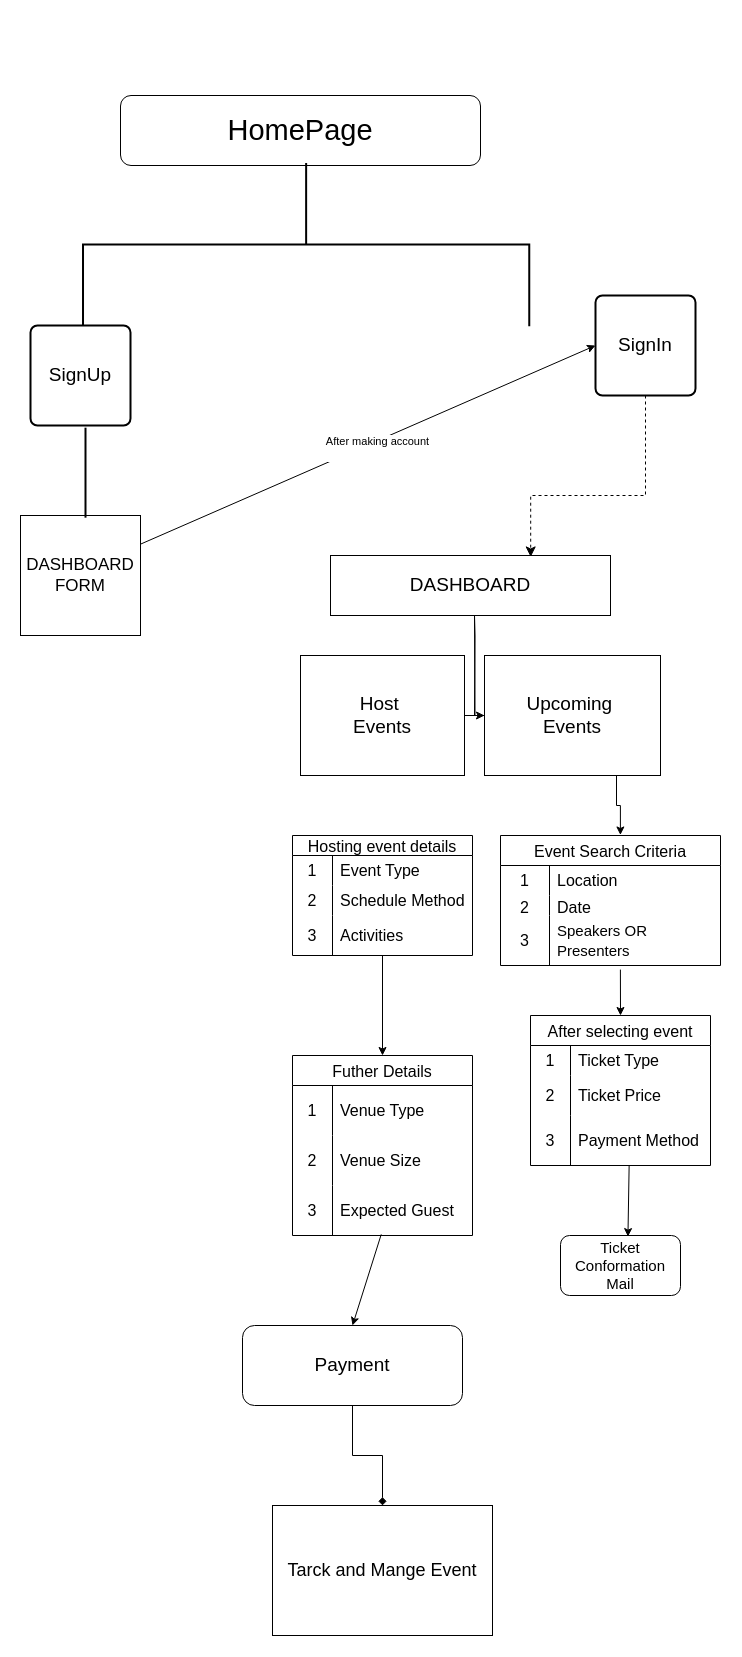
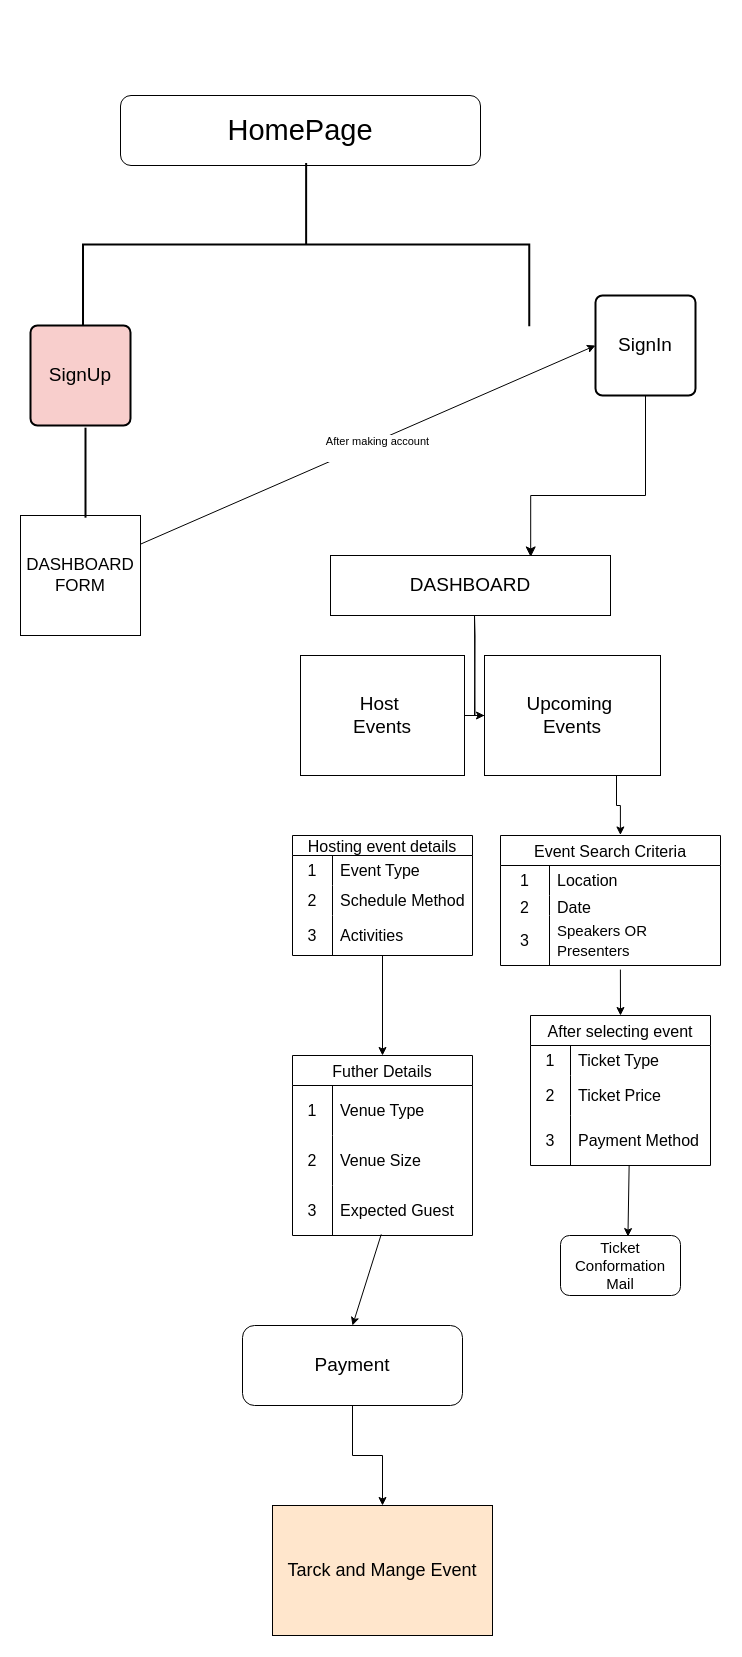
node "SignUp": fillcolor #ffffff -> #f8cecc
edge "SignIn" -> "DASHBOARD": style dashed -> solid
edge "Payment" -> "Tarck and Mange Event": arrowhead diamond -> classic
node "Tarck and Mange Event": fillcolor #ffffff -> #ffe6cc
